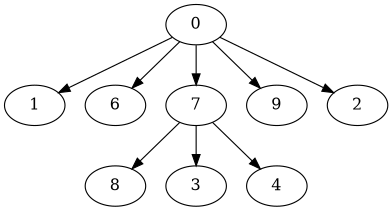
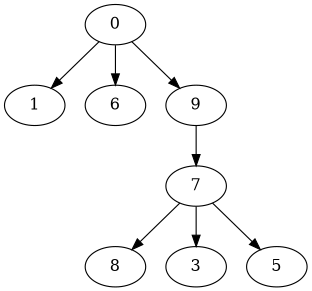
edge "0" -> "7": now "9" -> "7"
node "2": removed
node "4": label "4" -> "5"
